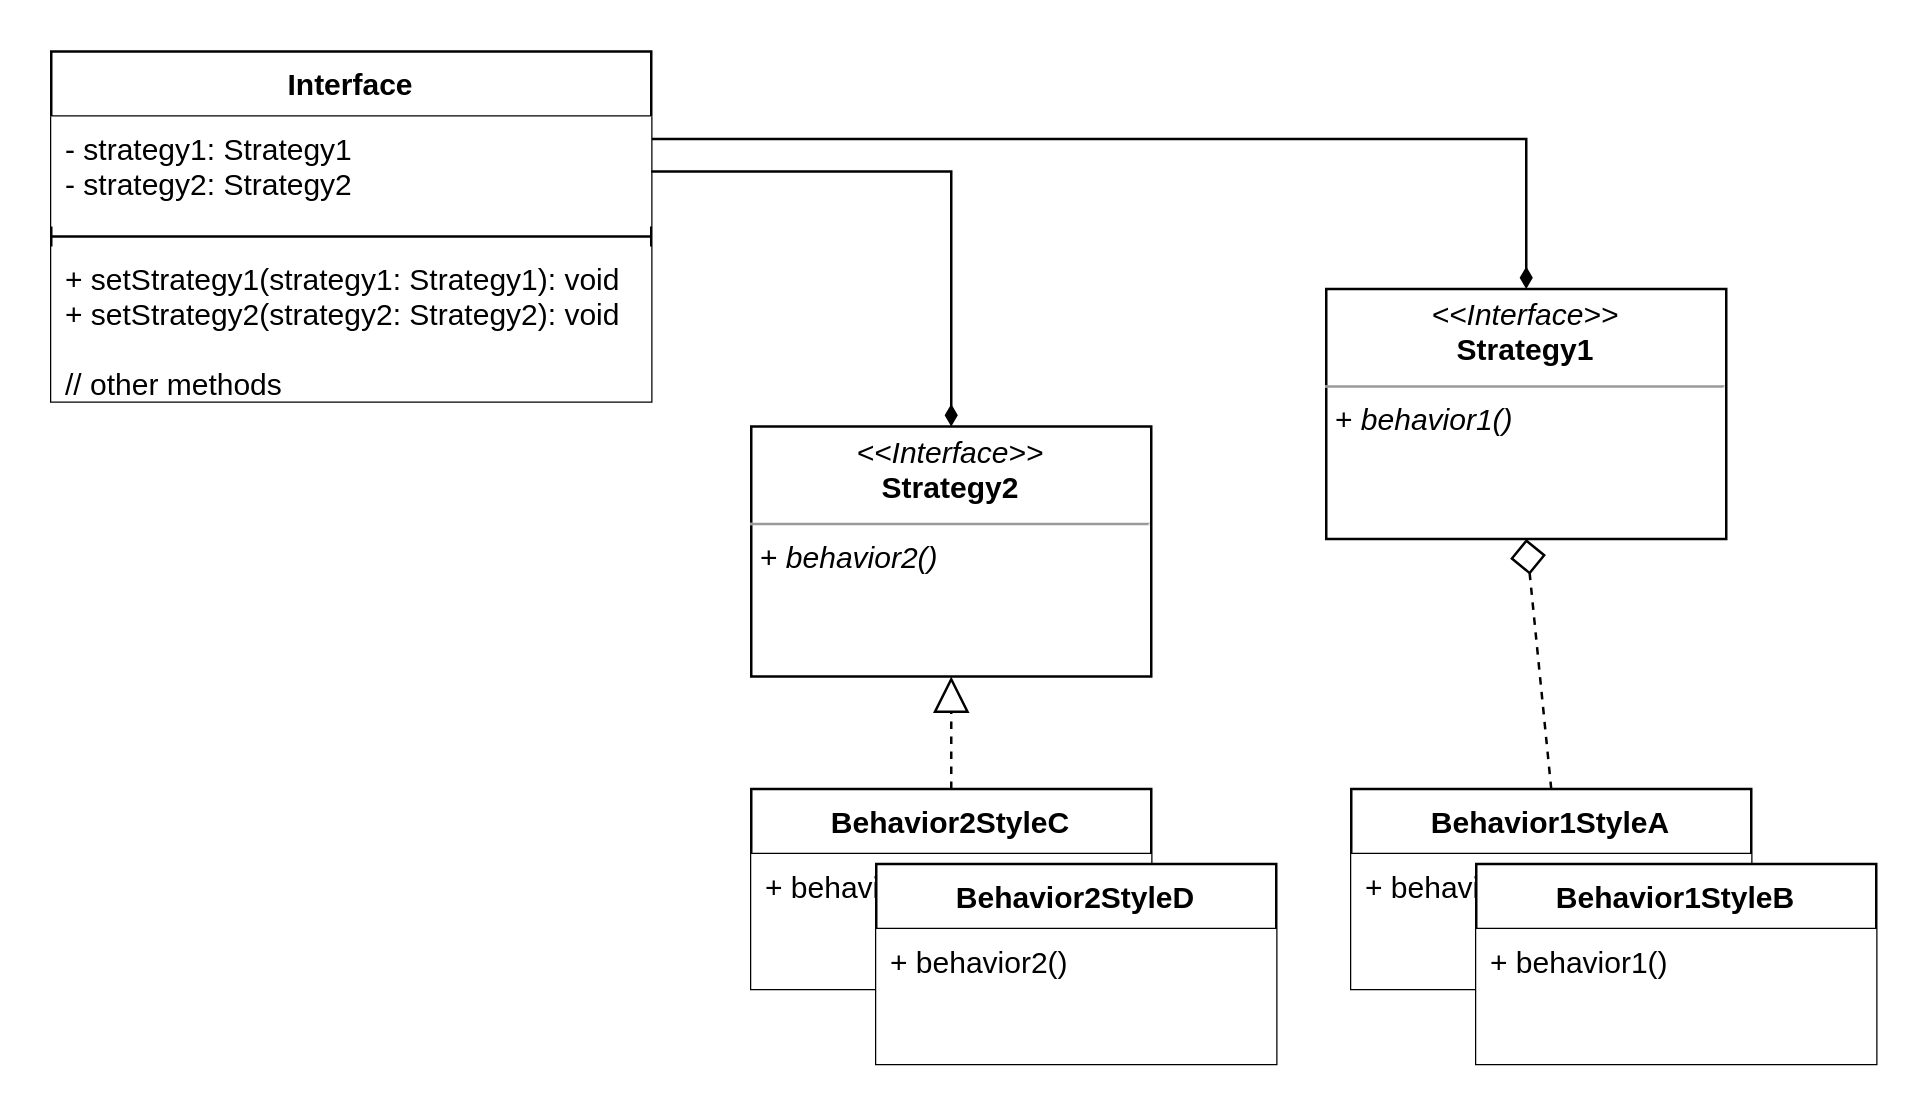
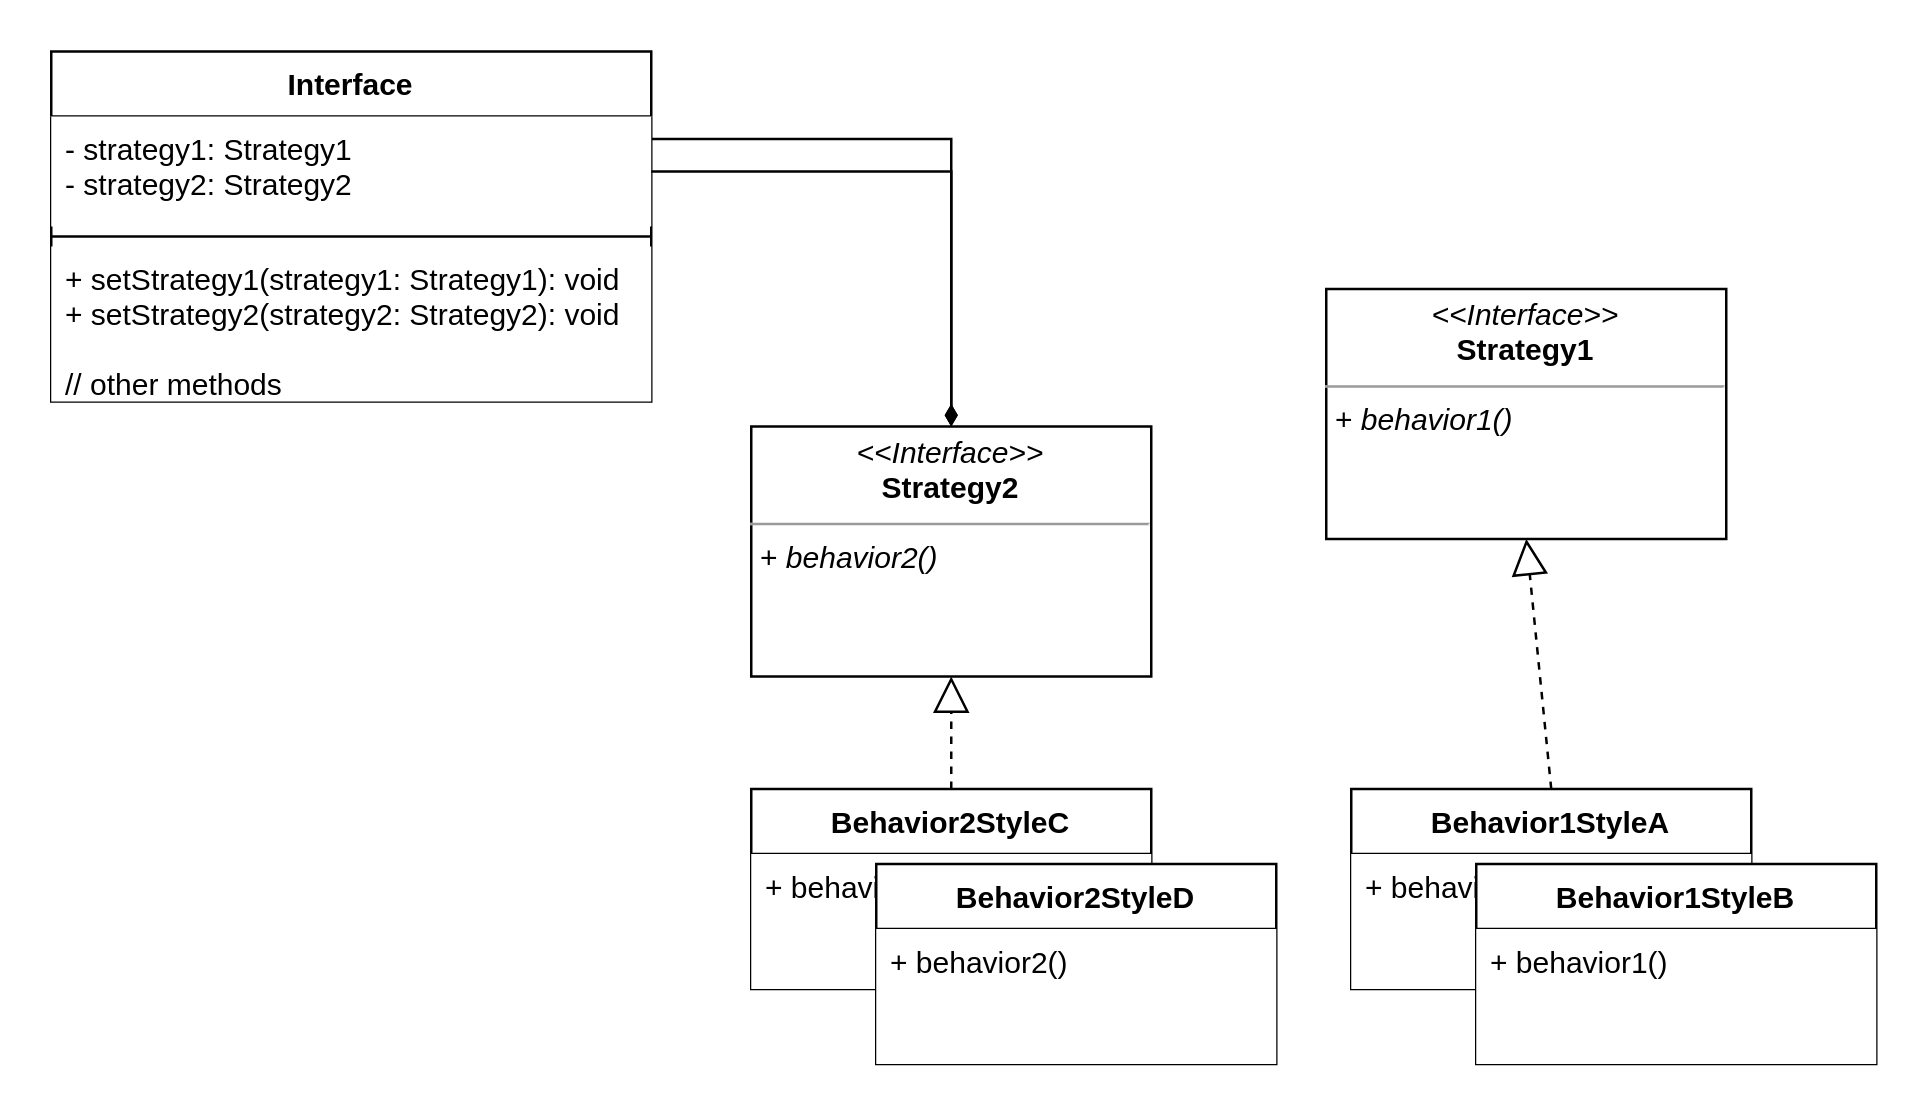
edge "Interface" -> "<<Interface>> Strategy1 + behavior1()": now "Interface" -> "<<Interface>> Strategy2 + behavior2()"
edge "Behavior1StyleA" -> "<<Interface>> Strategy1 + behavior1()": arrowhead diamond -> block
